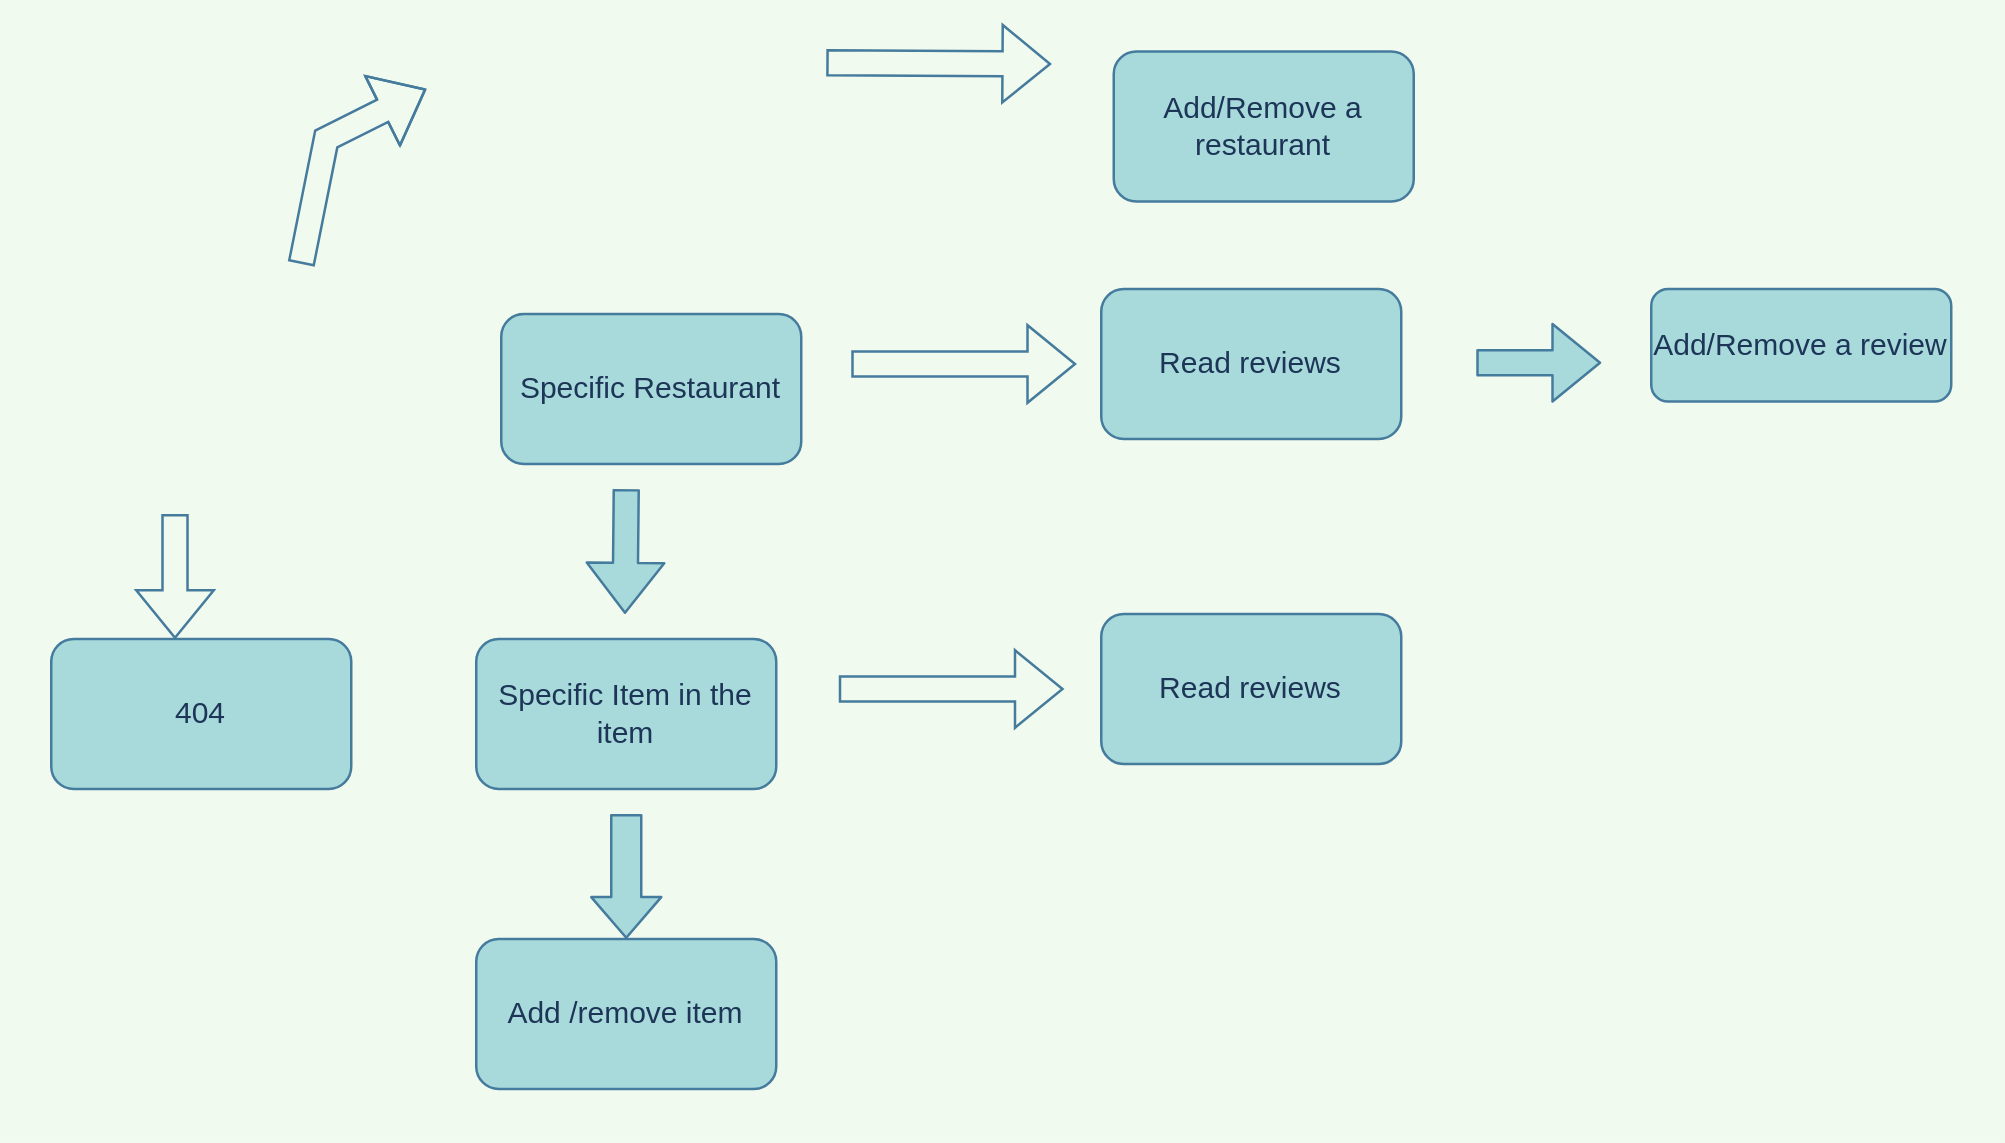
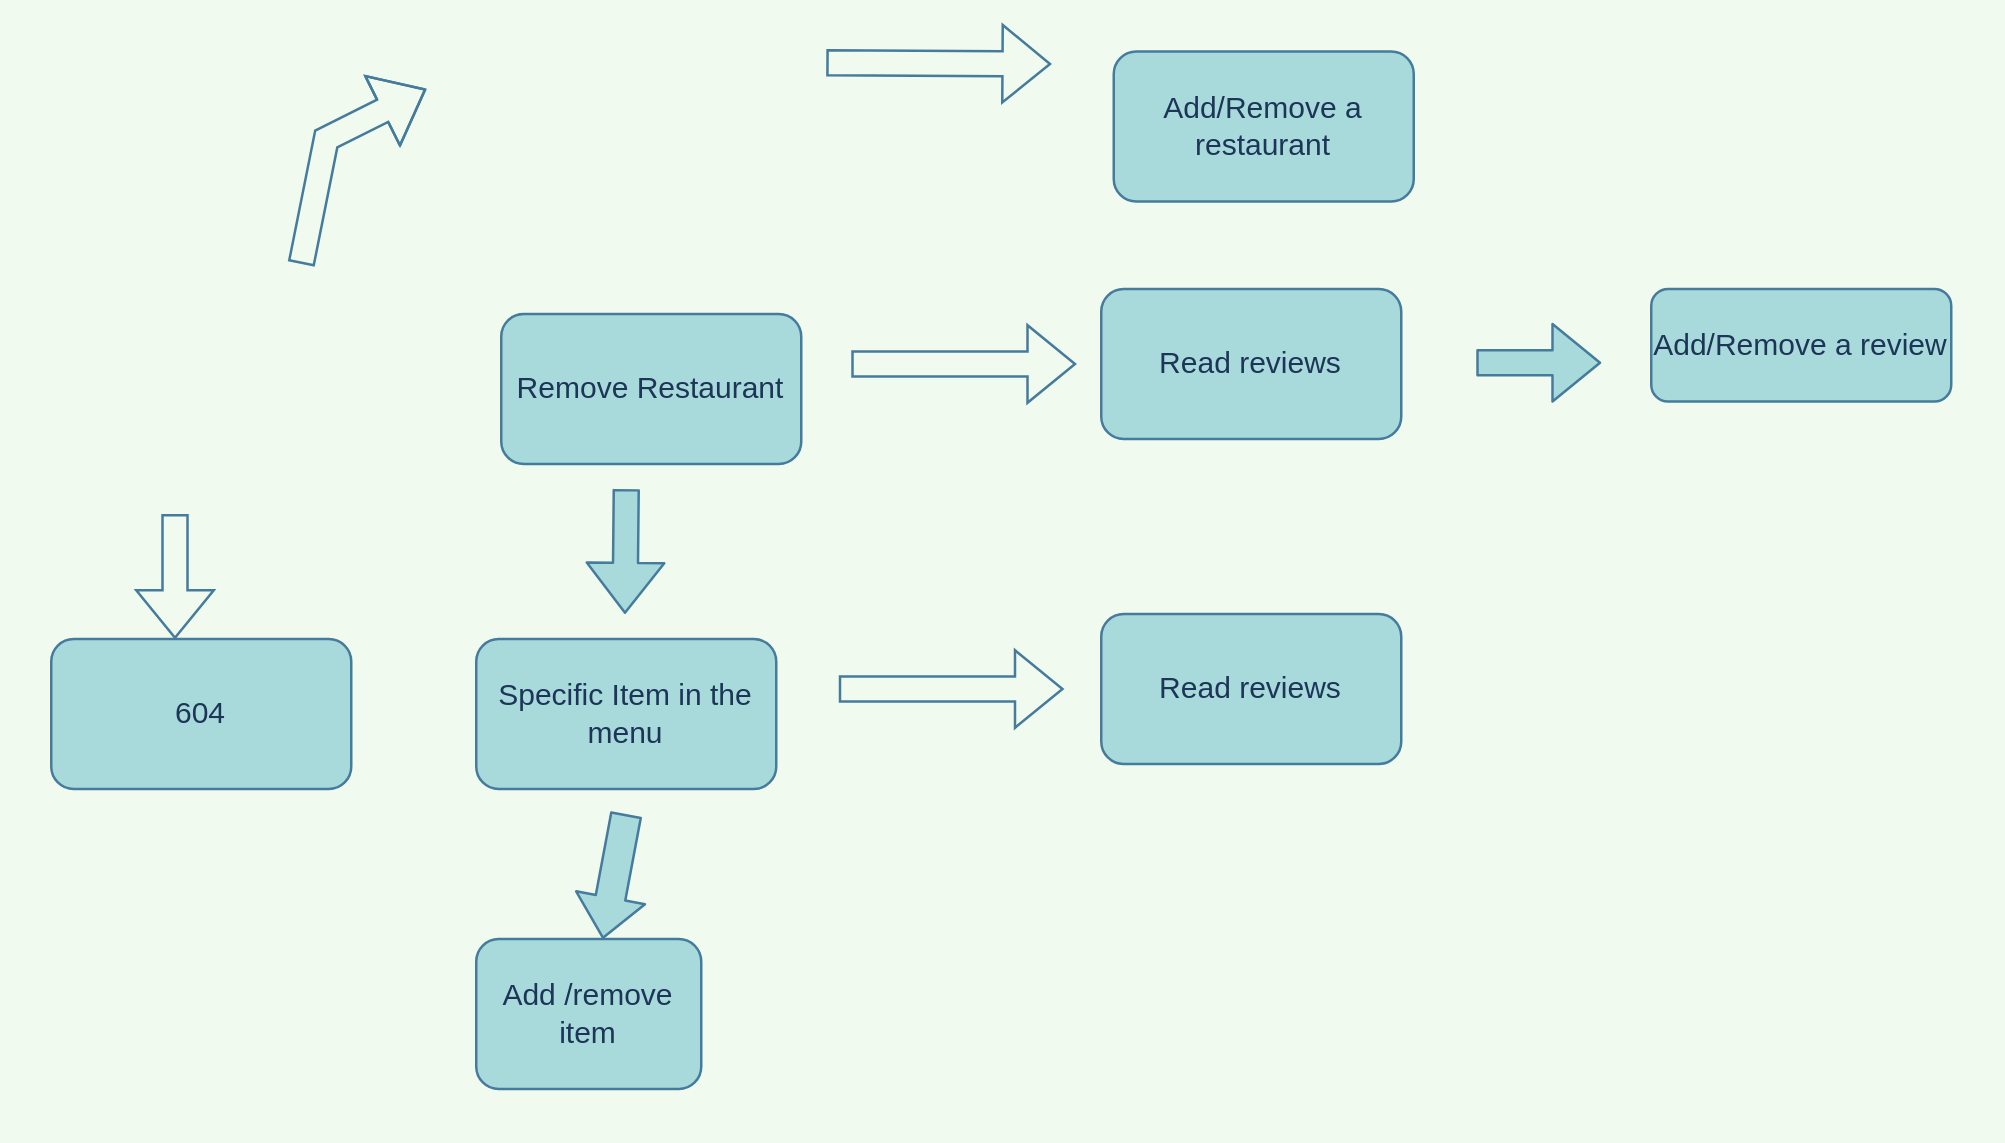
node "Specific Restaurant": label "Specific Restaurant" -> "Remove Restaurant"
node "404": label "404" -> "604"
node "Specific Item in the item": label "Specific Item in the item" -> "Specific Item in the menu"
node "Add /remove item": size 300x150 -> 225x150
